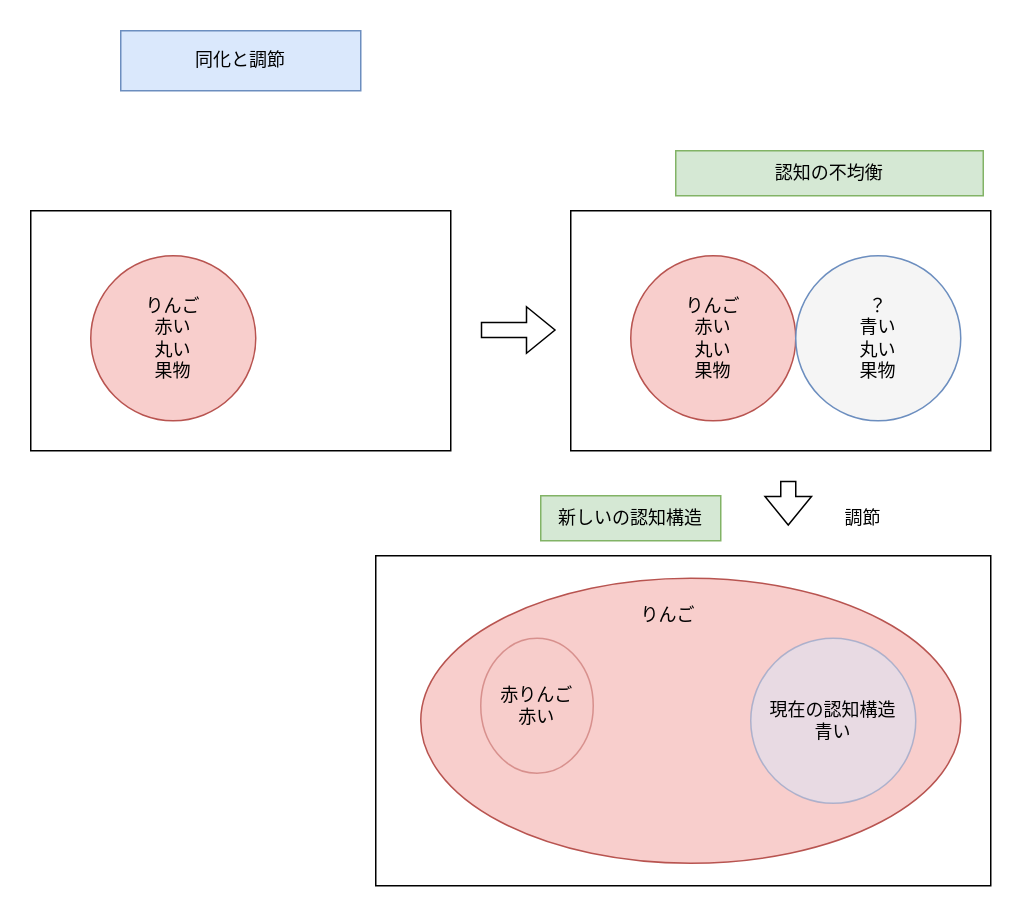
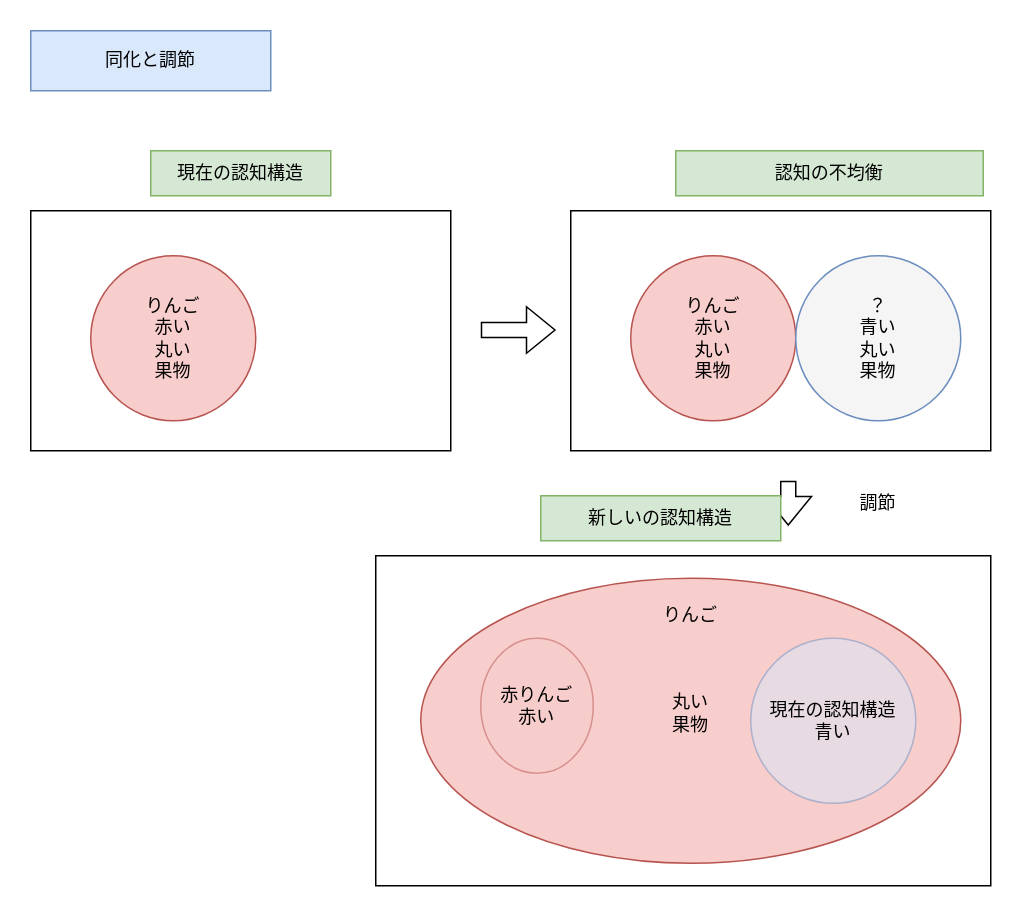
node "同化と調節": moved (241, 61) -> (151, 61)
node "現在の認知構造": added
node "新しいの認知構造": size 180x45 -> 240x45
node "調節": moved (863, 518) -> (878, 503)
node "りんご": moved (668, 616) -> (691, 616)
node "丸い 果物": added
